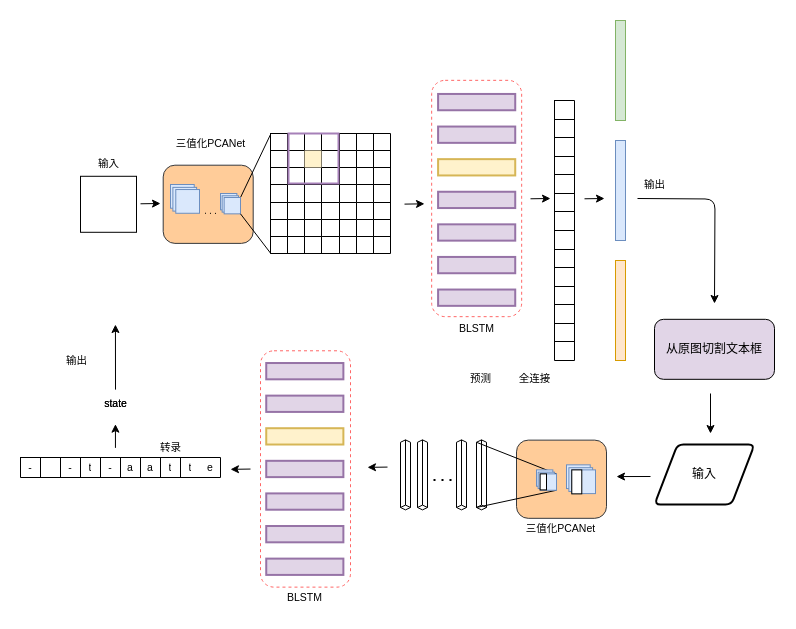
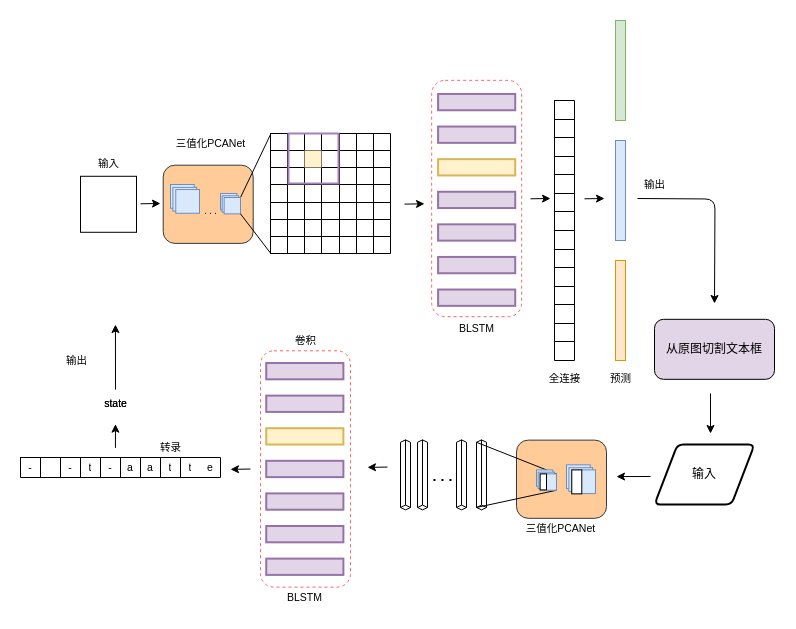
node "卷积": added
node "预测": moved (481, 379) -> (621, 379)
node "全连接": moved (535, 379) -> (565, 379)
